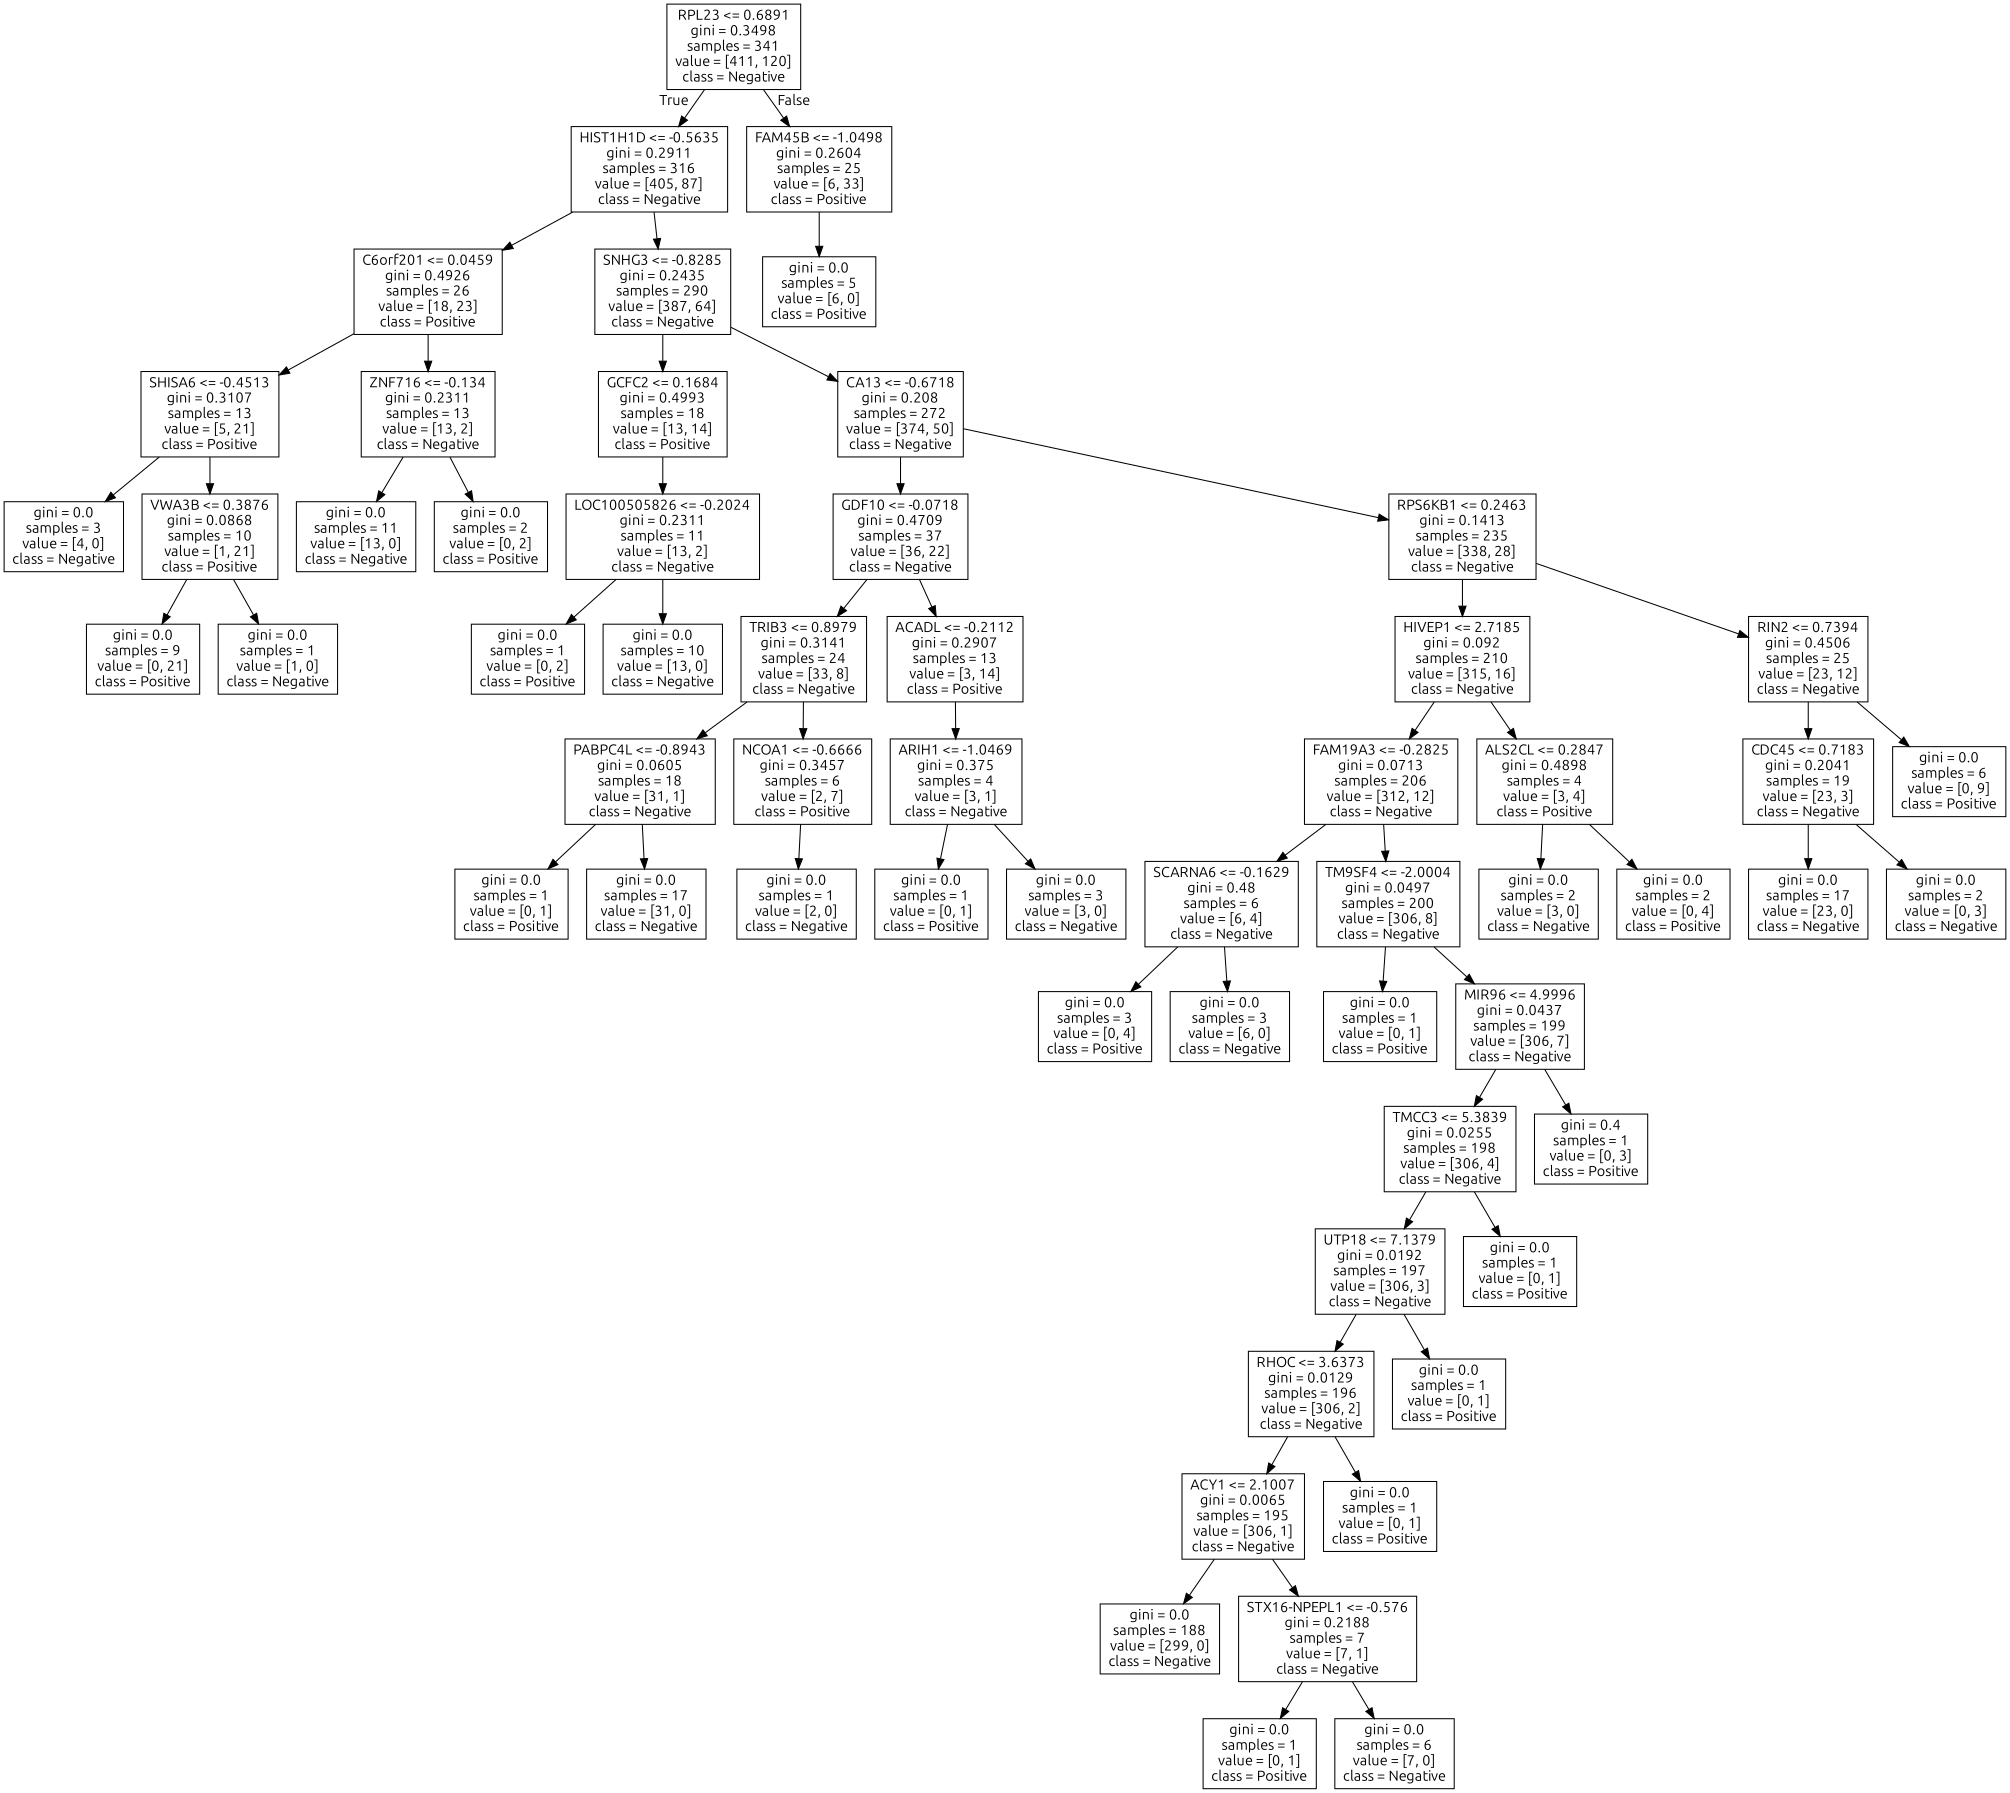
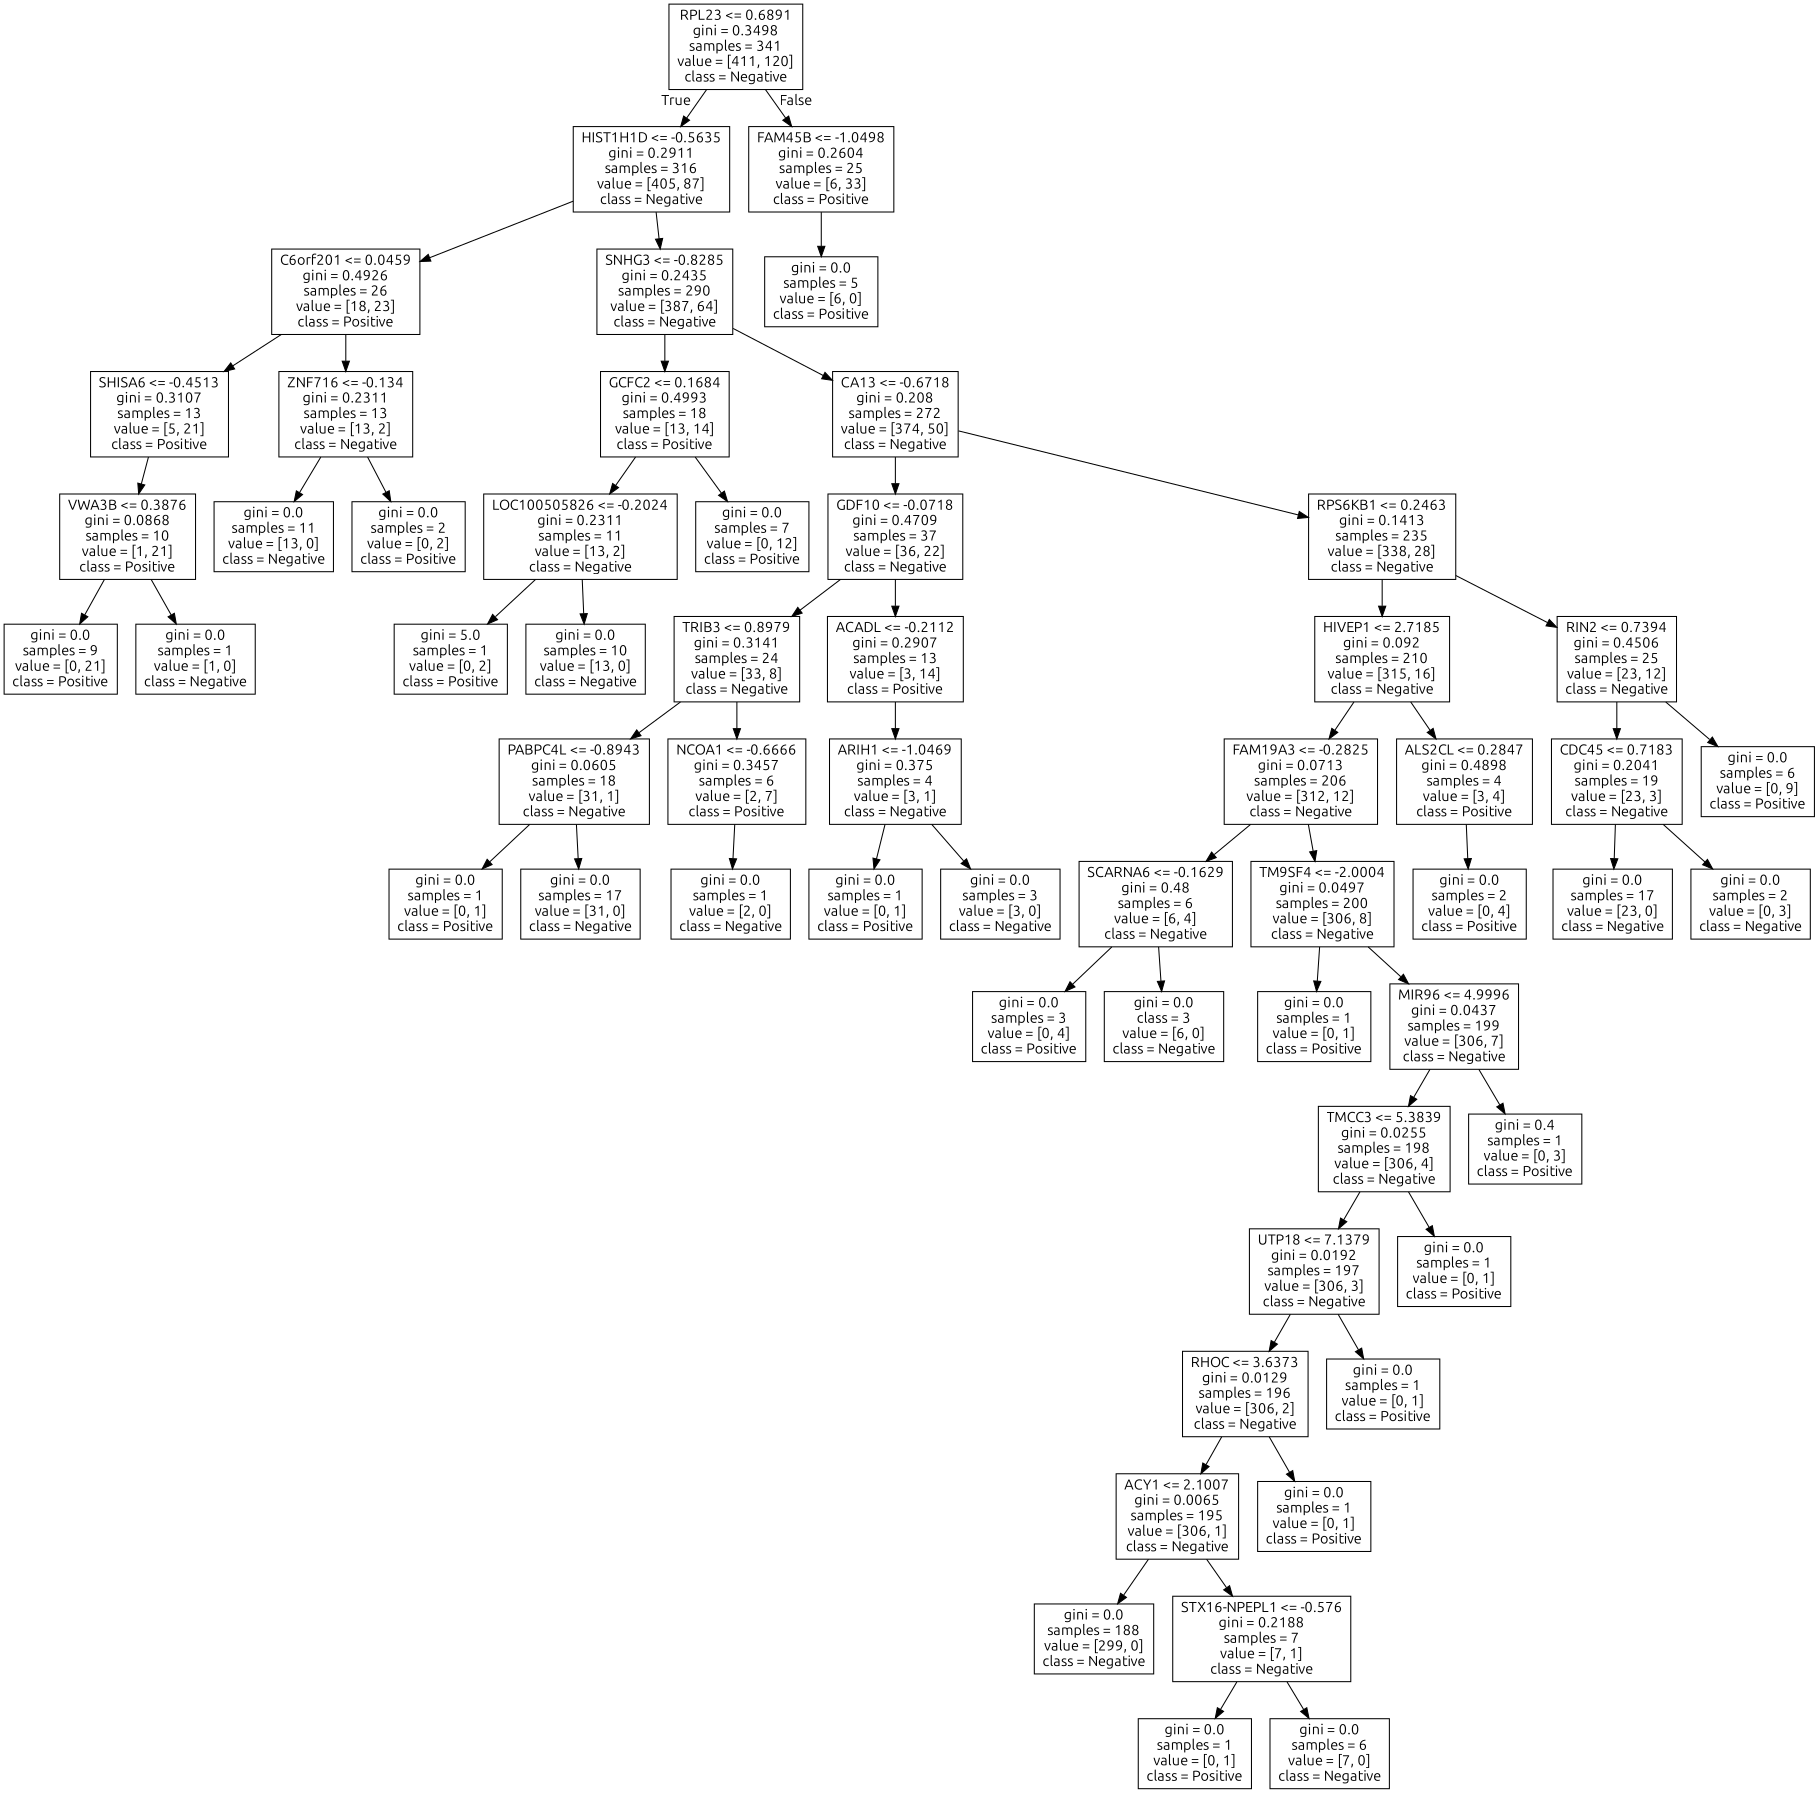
node "gini = 0.0 samples = 3 value = [4, 0] class = Negative": removed
node "gini = 0.0 samples = 7 value = [0, 12] class = Positive": added
node "gini = 0.0 samples = 1 value = [0, 2] class = Positive": label "gini = 0.0 samples = 1 value = [0, 2] class = Positive" -> "gini = 5.0 samples = 1 value = [0, 2] class = Positive"
node "gini = 0.0 samples = 2 value = [3, 0] class = Negative": removed
node "gini = 0.0 samples = 3 value = [6, 0] class = Negative": label "gini = 0.0 samples = 3 value = [6, 0] class = Negative" -> "gini = 0.0 class = 3 value = [6, 0] class = Negative"
